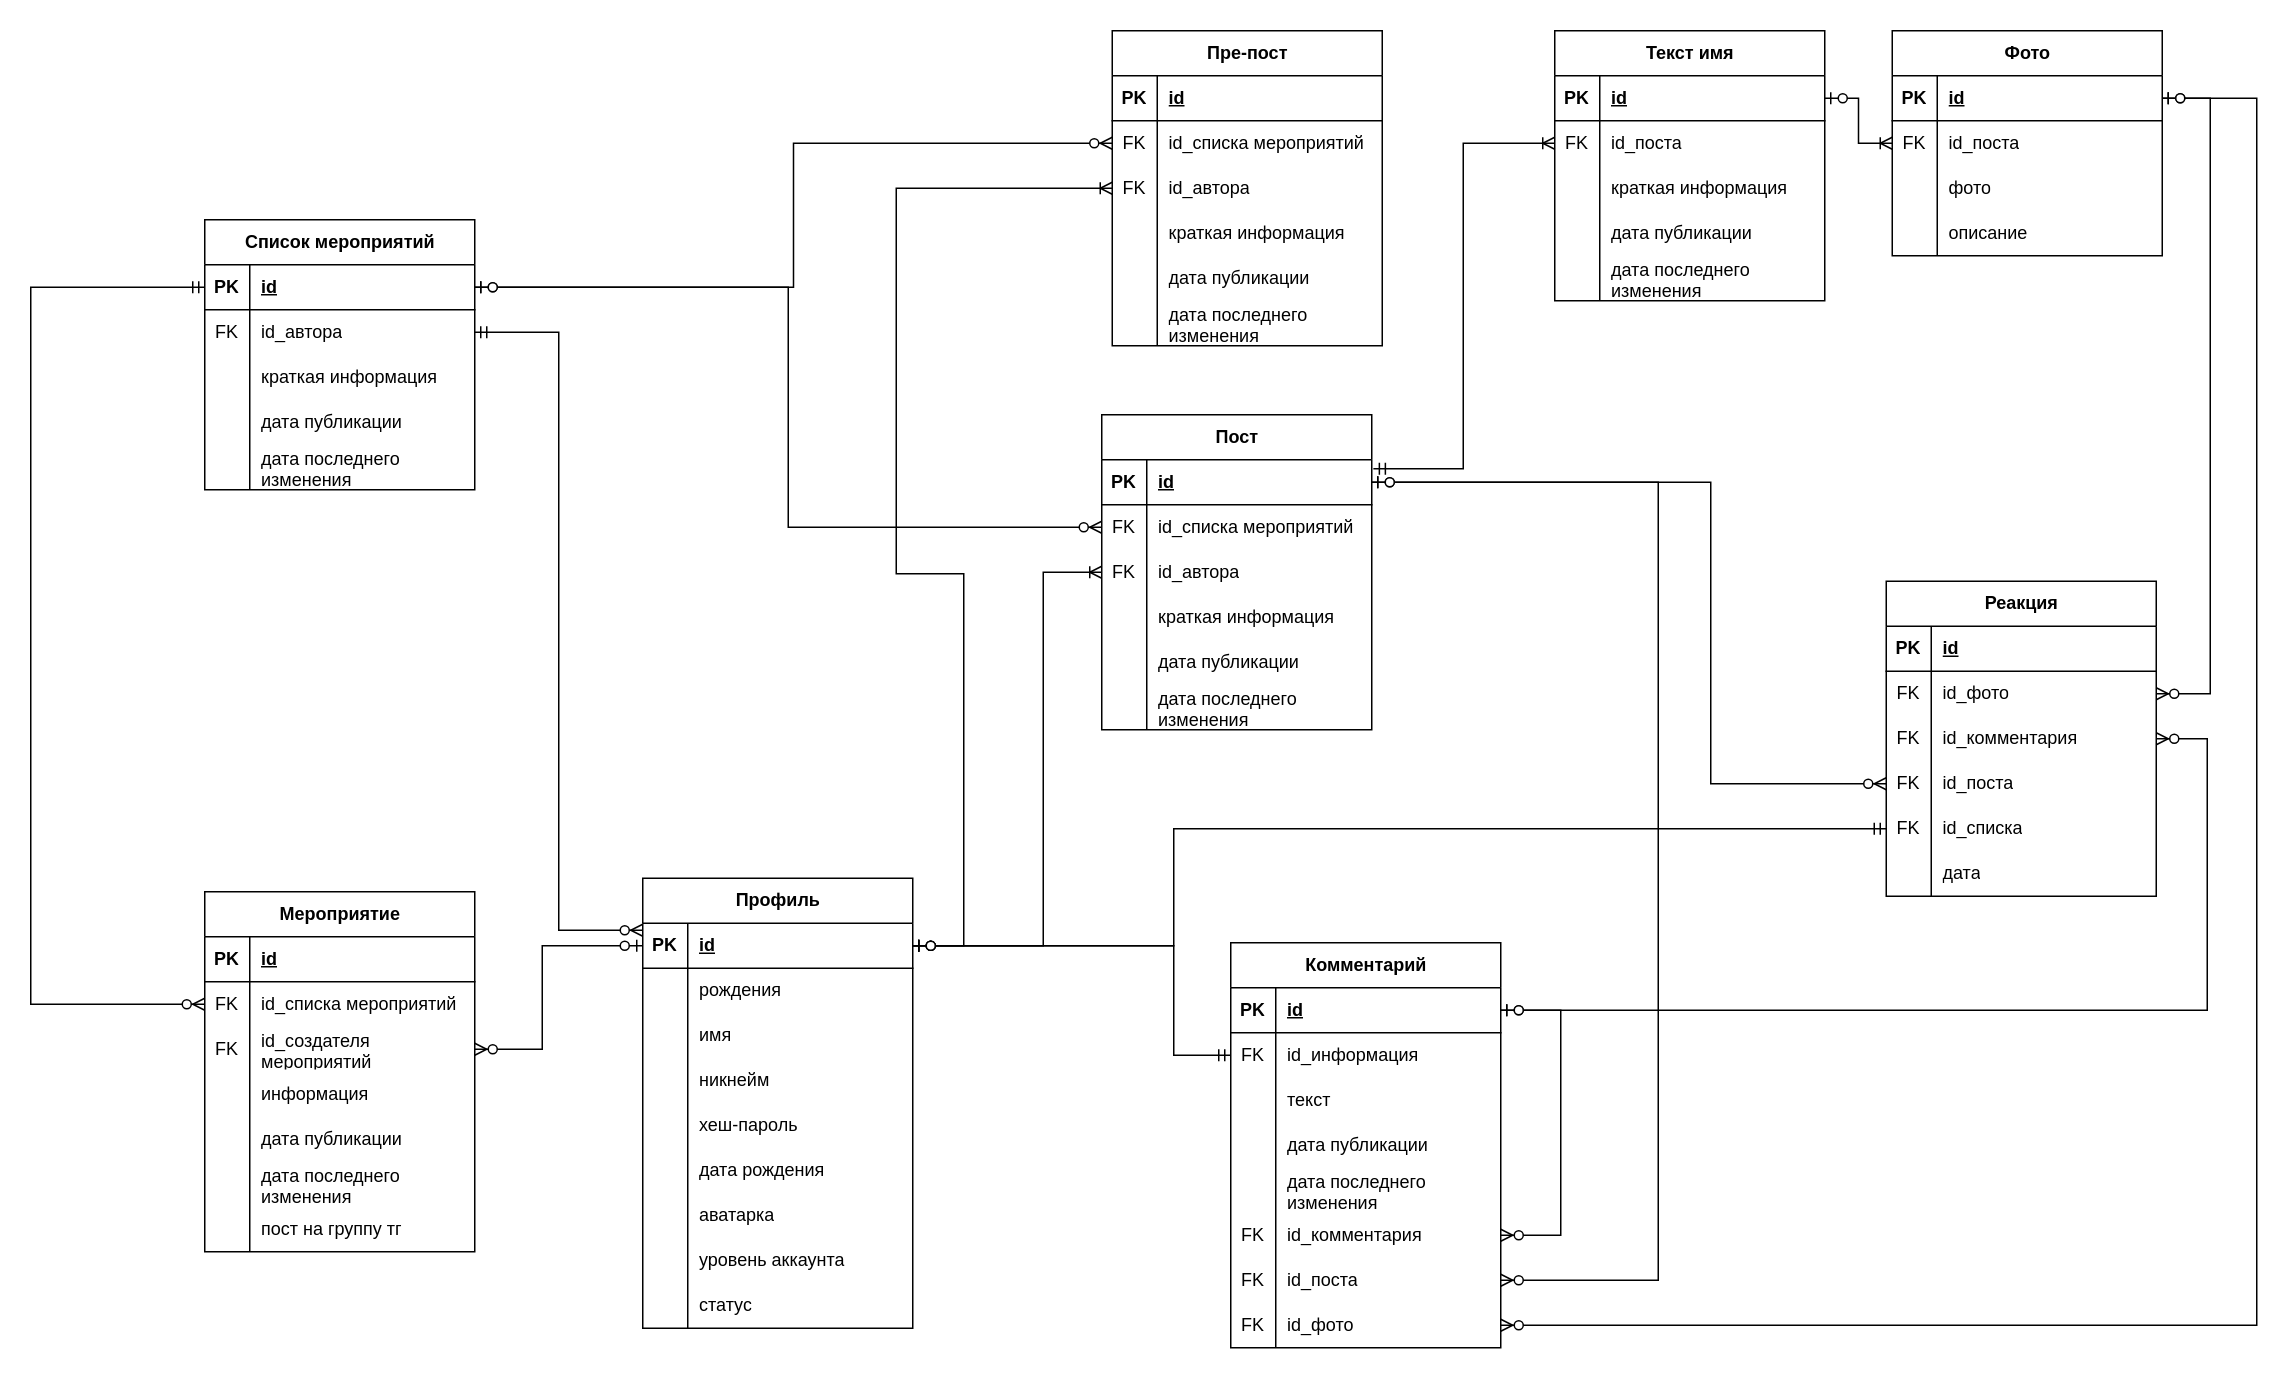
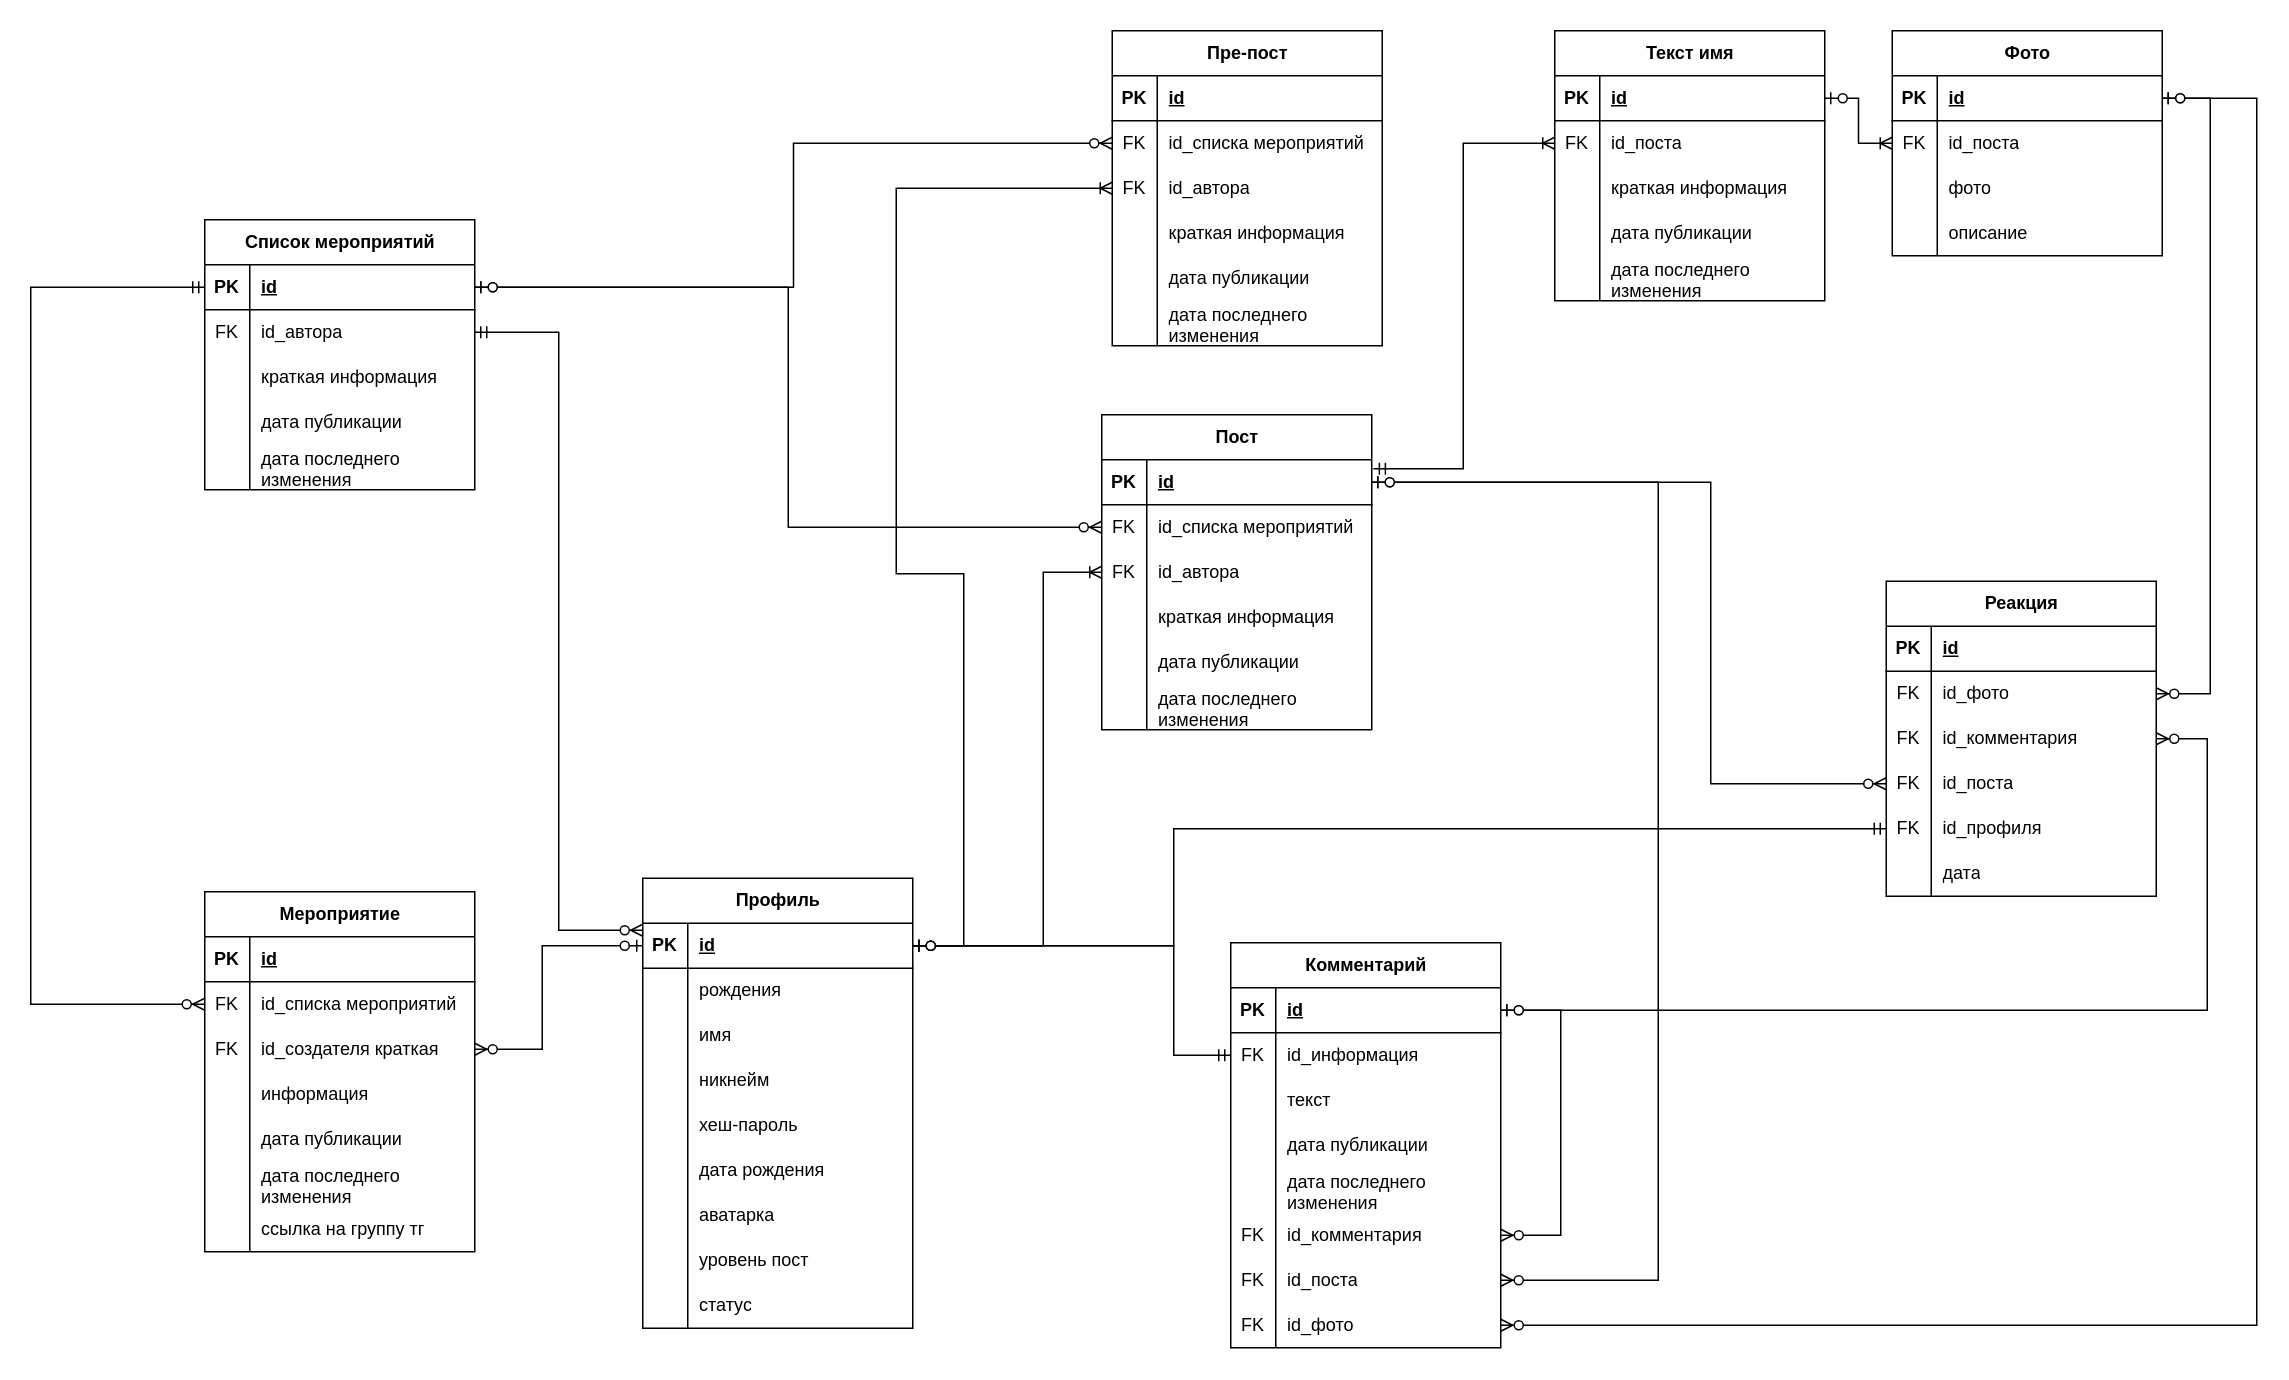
node "id_списка": label "id_списка" -> "id_профиля"
node "id_создателя мероприятий": label "id_создателя мероприятий" -> "id_создателя краткая"
node "пост на группу тг": label "пост на группу тг" -> "ссылка на группу тг"
node "уровень аккаунта": label "уровень аккаунта" -> "уровень пост"
